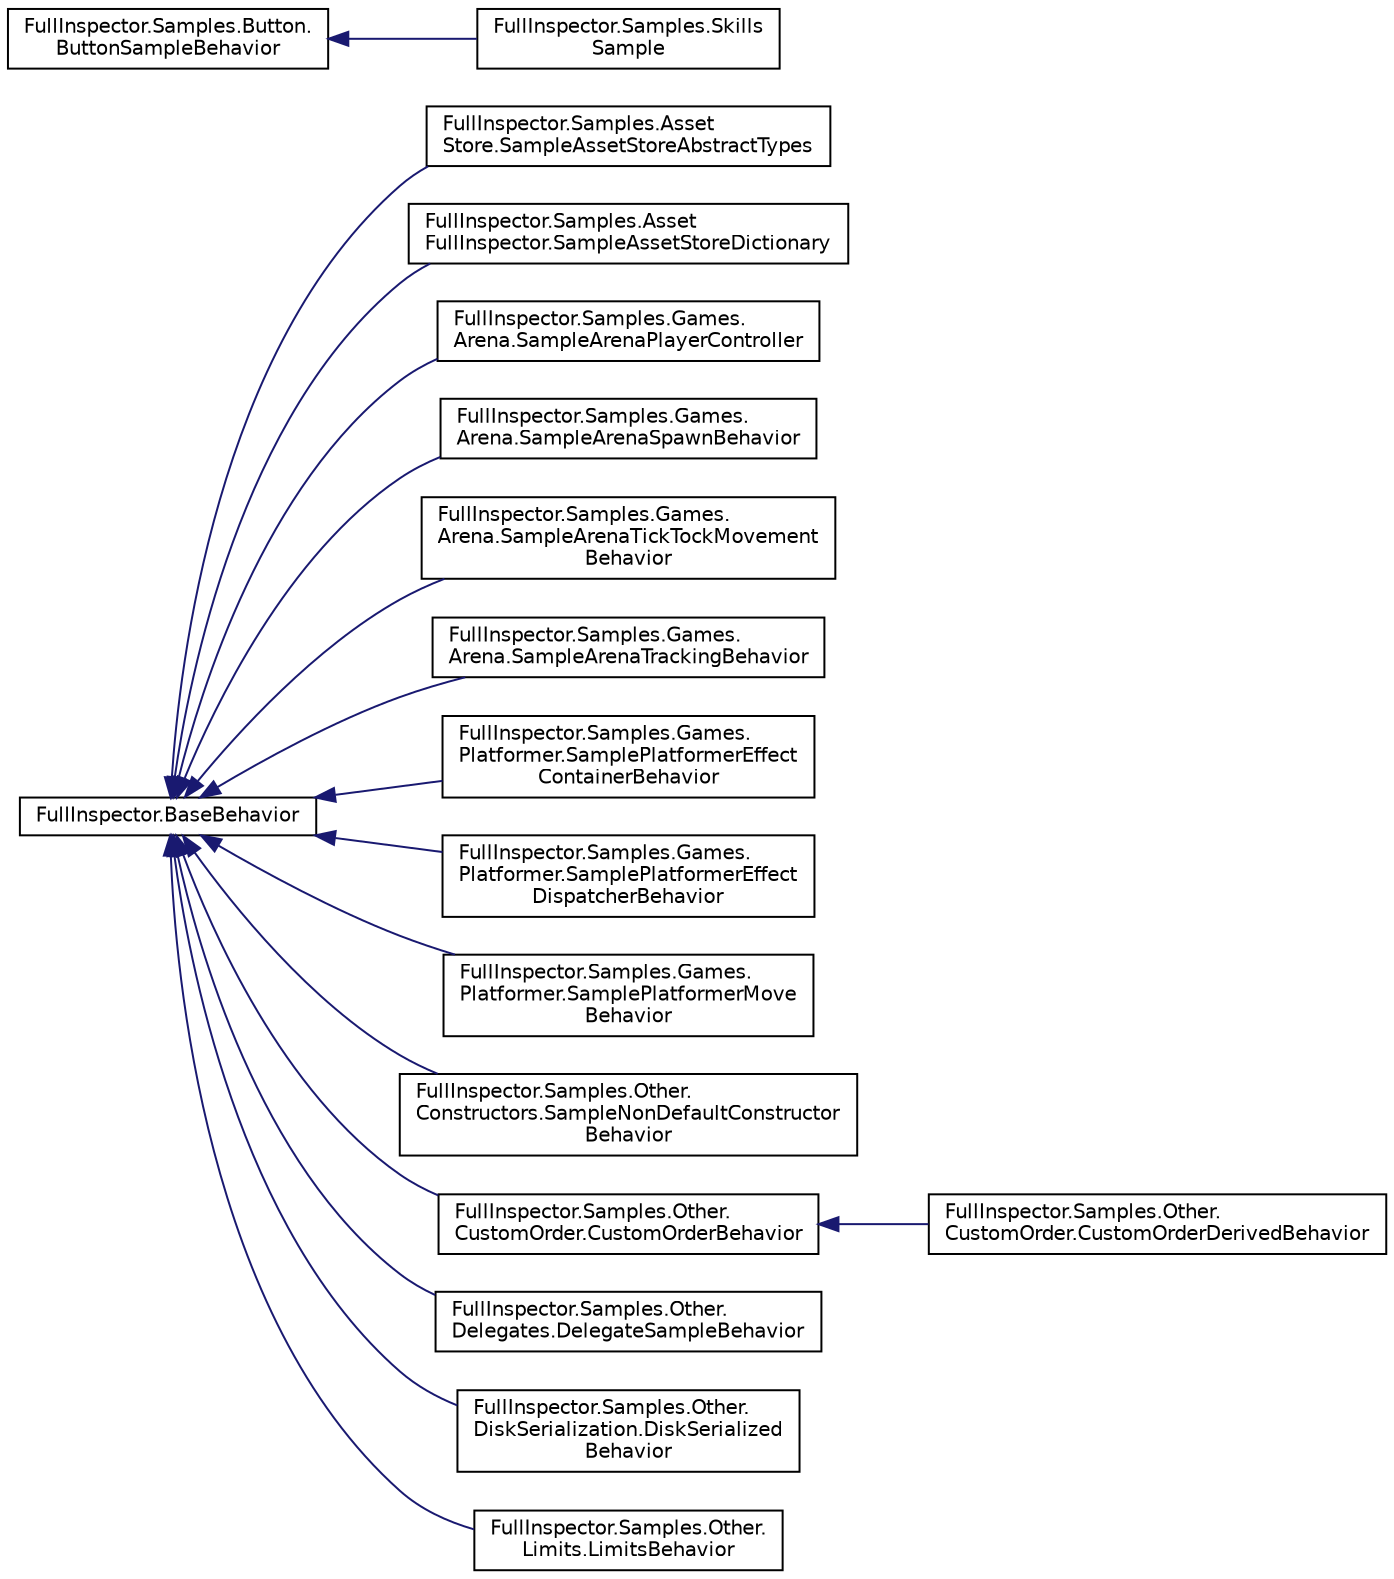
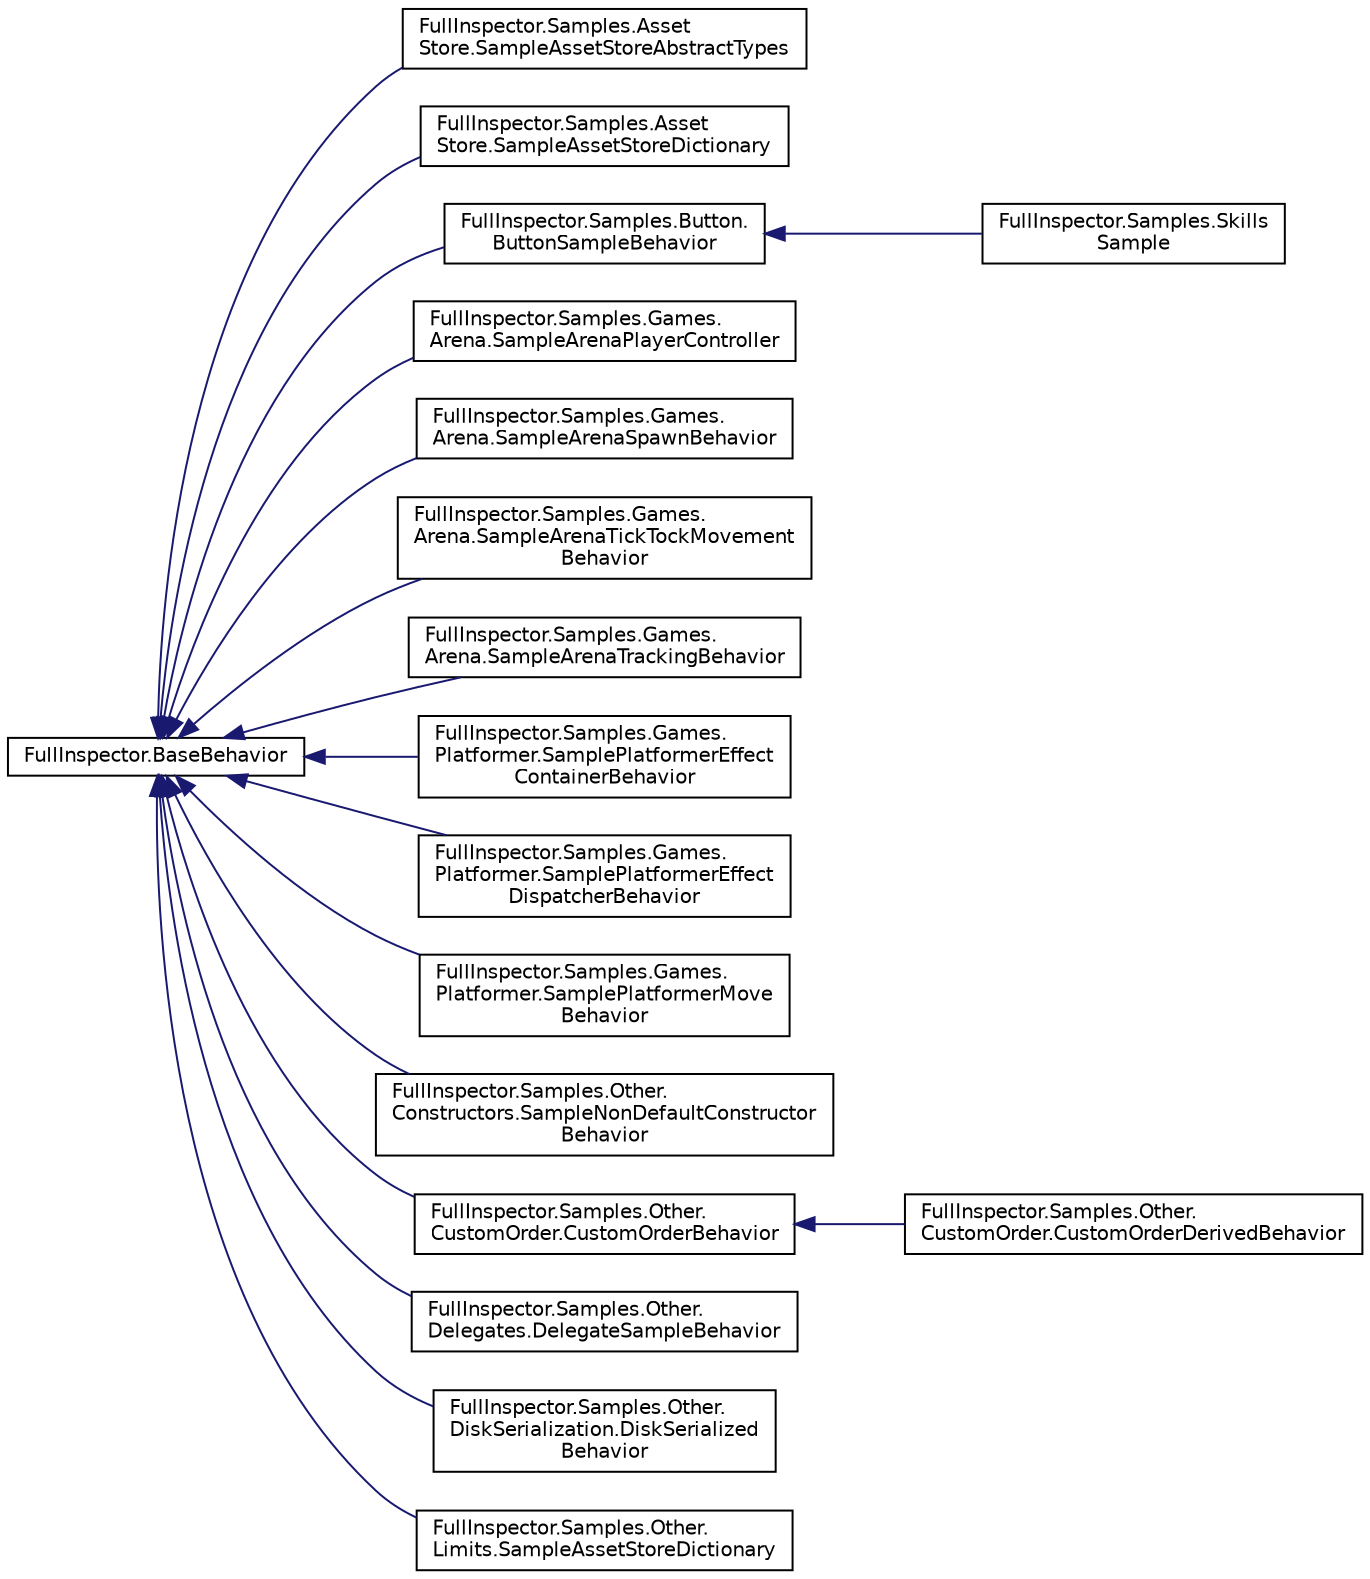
node "FullInspector.Samples.Asset FullInspector.SampleAssetStoreDictionary": label "FullInspector.Samples.Asset FullInspector.SampleAssetStoreDictionary" -> "FullInspector.Samples.Asset Store.SampleAssetStoreDictionary"
edge "FullInspector.Samples.Button. ButtonSampleBehavior" -> "FullInspector.BaseBehavior": added
node "FullInspector.Samples.Other. Limits.LimitsBehavior": label "FullInspector.Samples.Other. Limits.LimitsBehavior" -> "FullInspector.Samples.Other. Limits.SampleAssetStoreDictionary"
